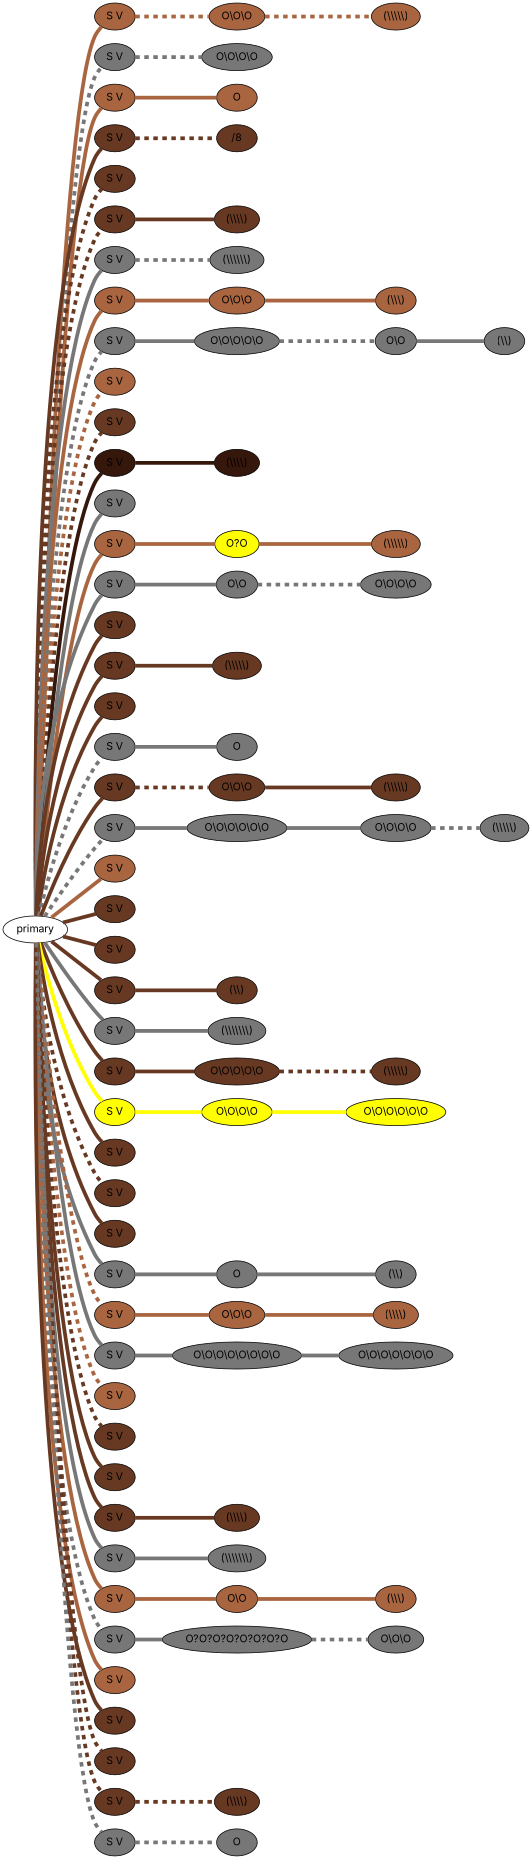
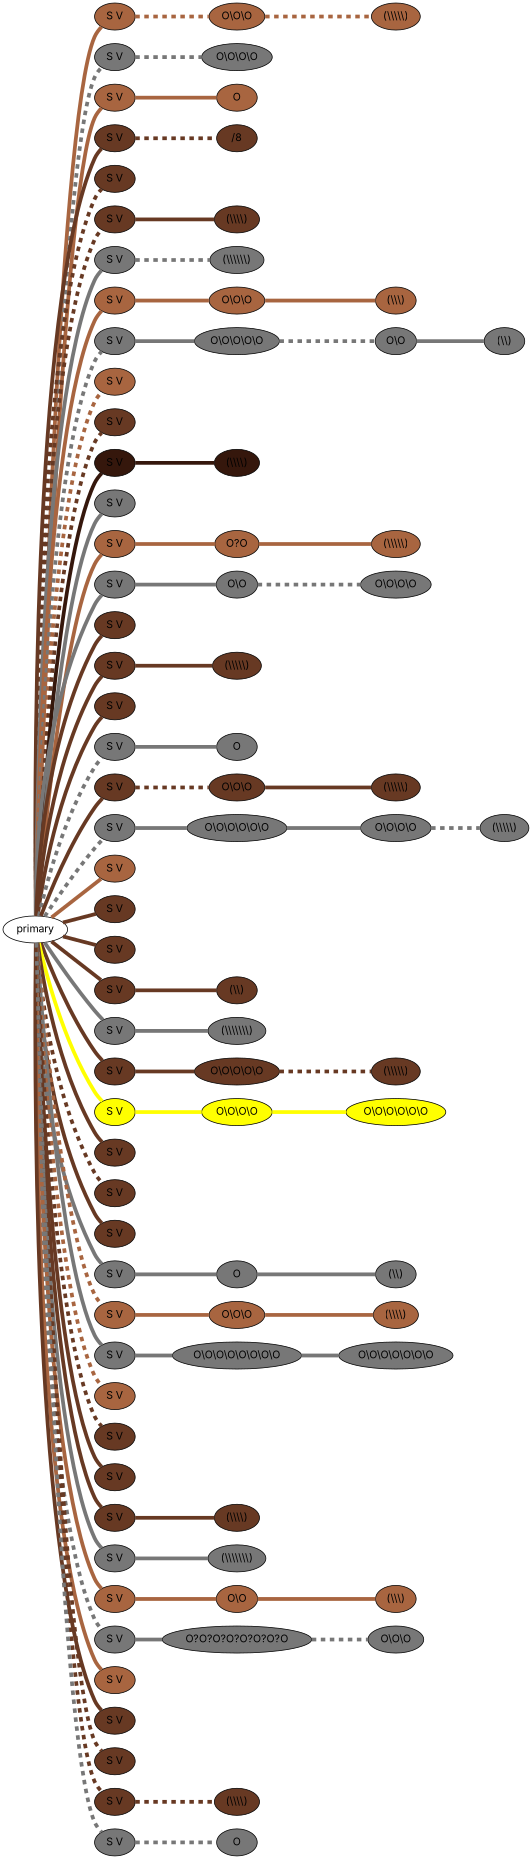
node "O?O": fillcolor yellow -> #a86540
